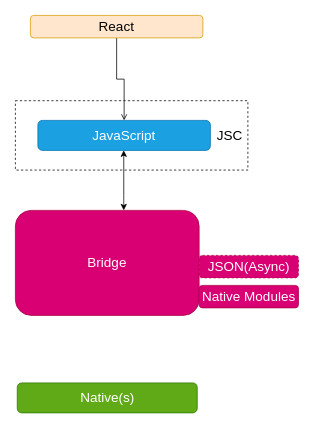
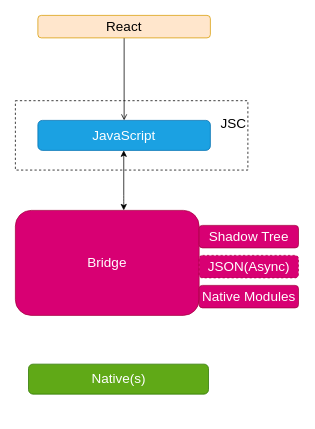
node "React": moved (117, 27) -> (124, 27)
node "JSC": moved (230, 135) -> (234, 124)
node "Shadow Tree": added
node "Native(s)": moved (107, 398) -> (119, 379)
